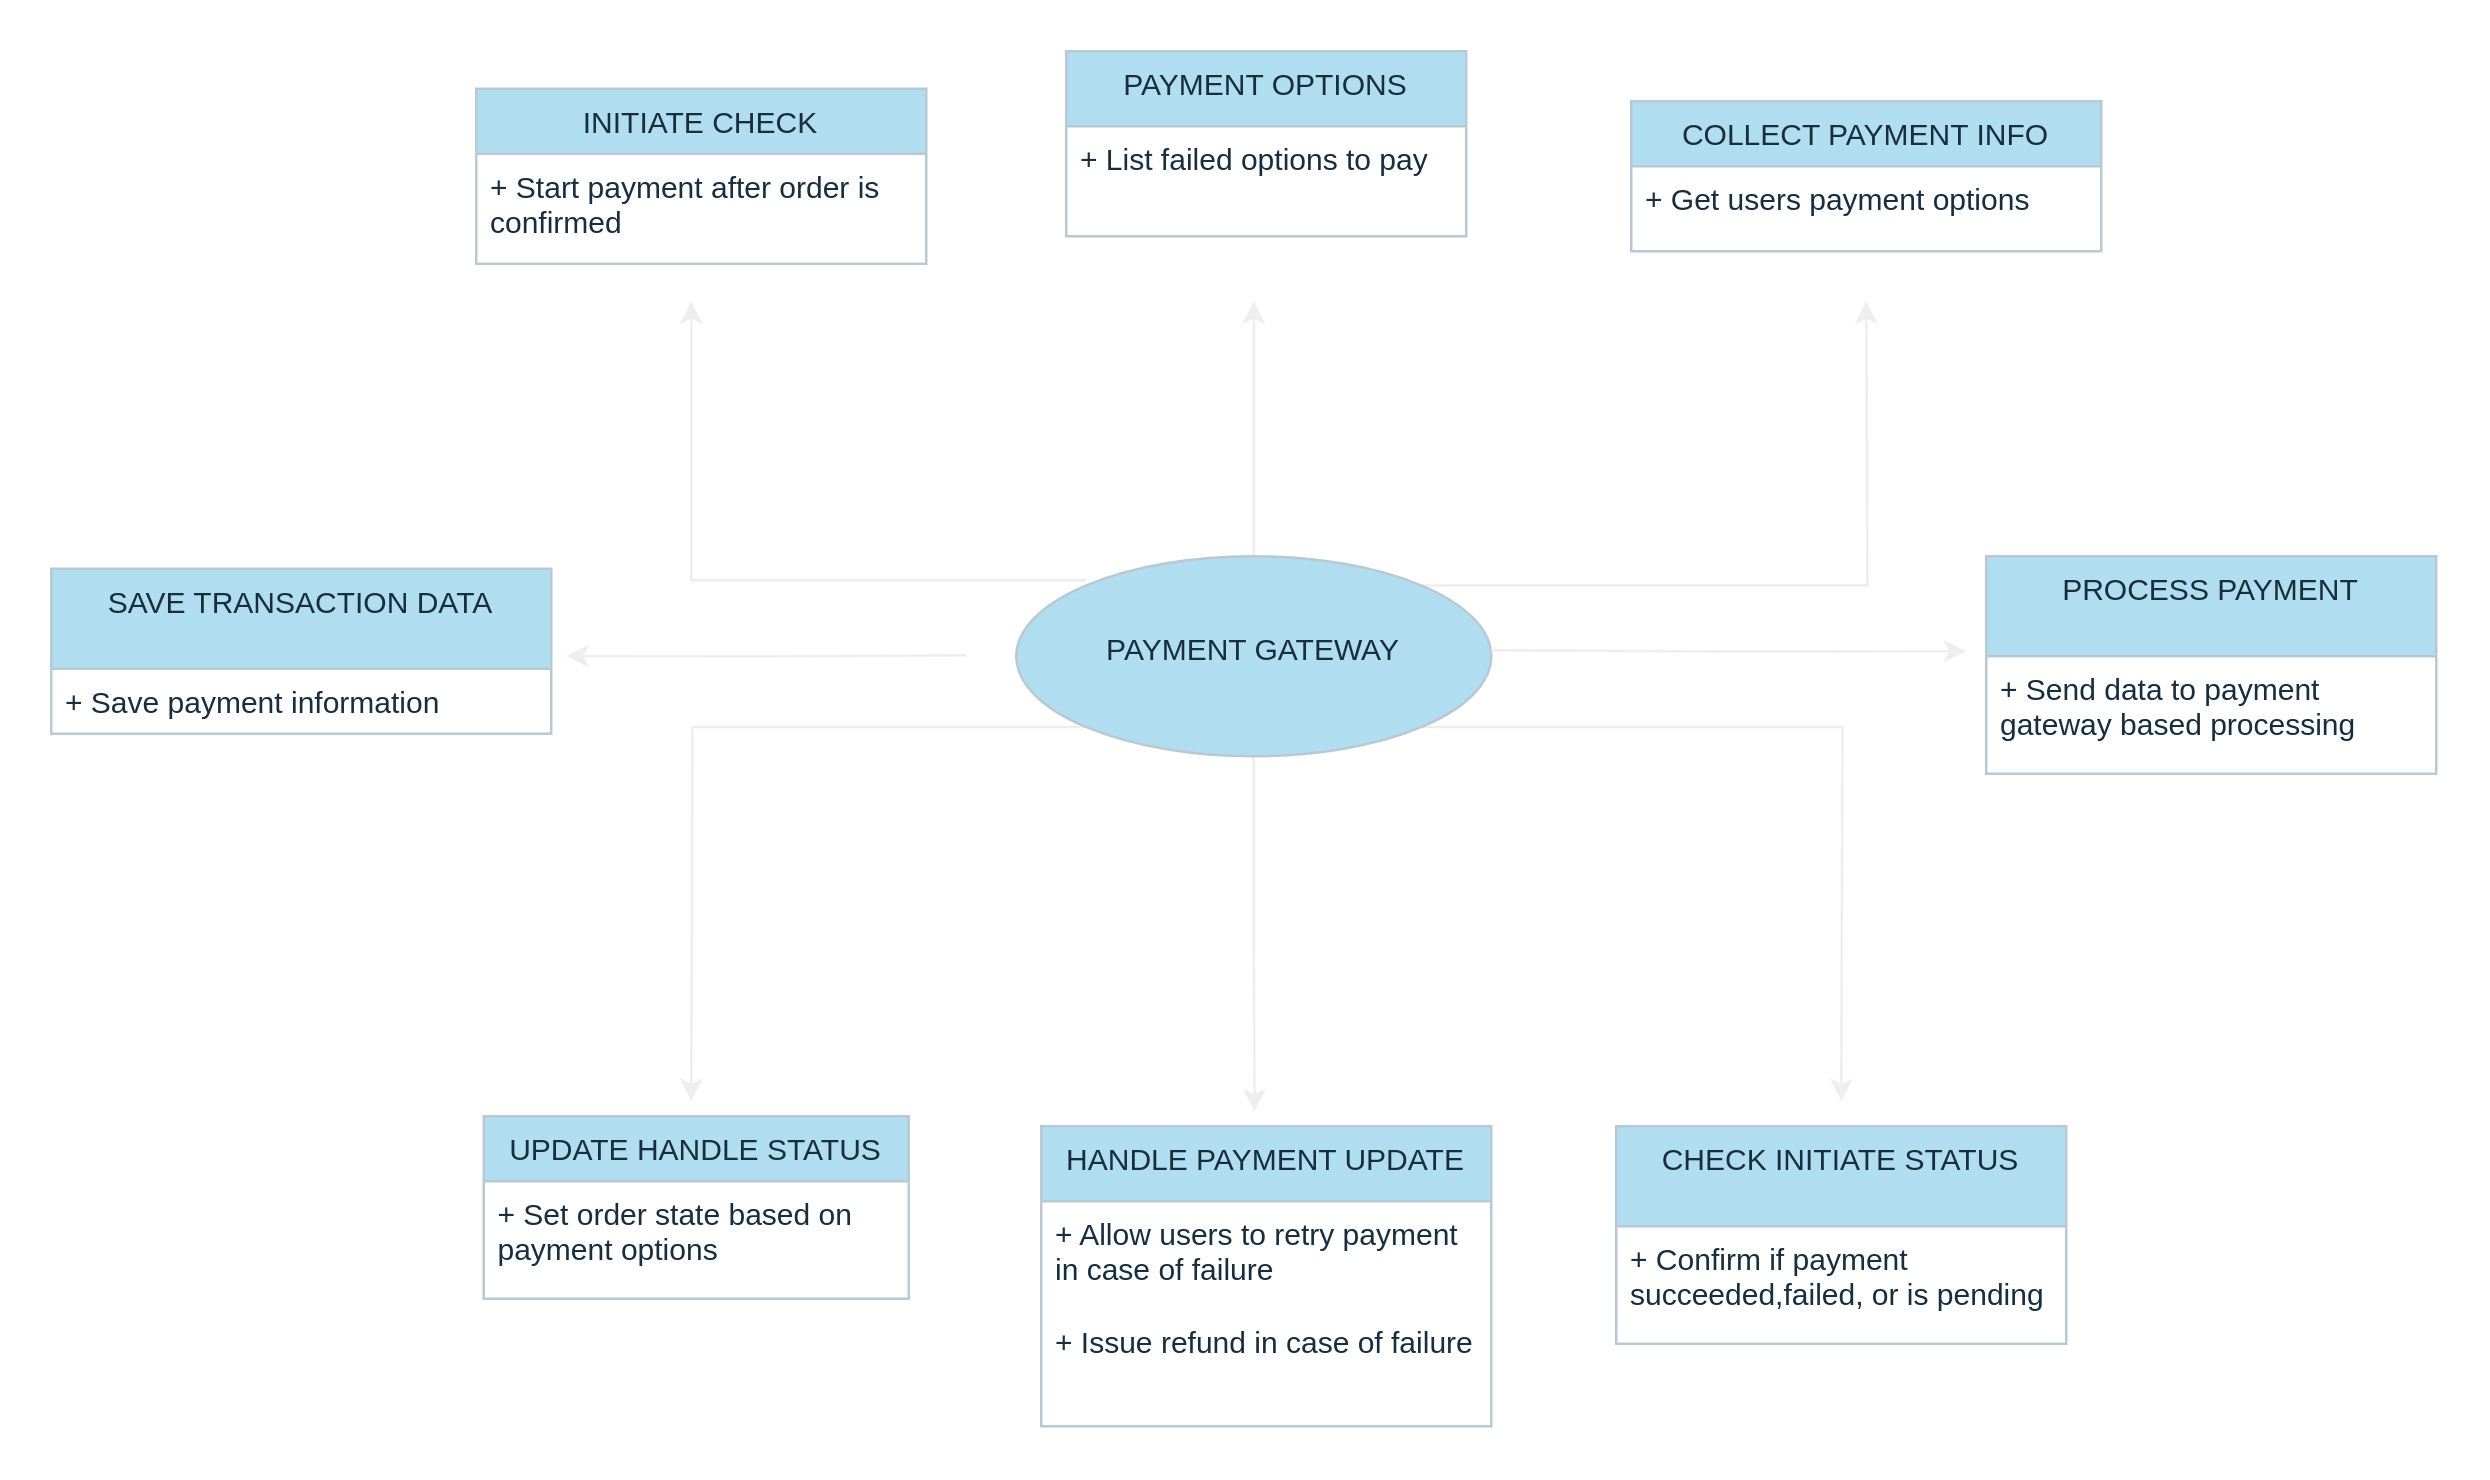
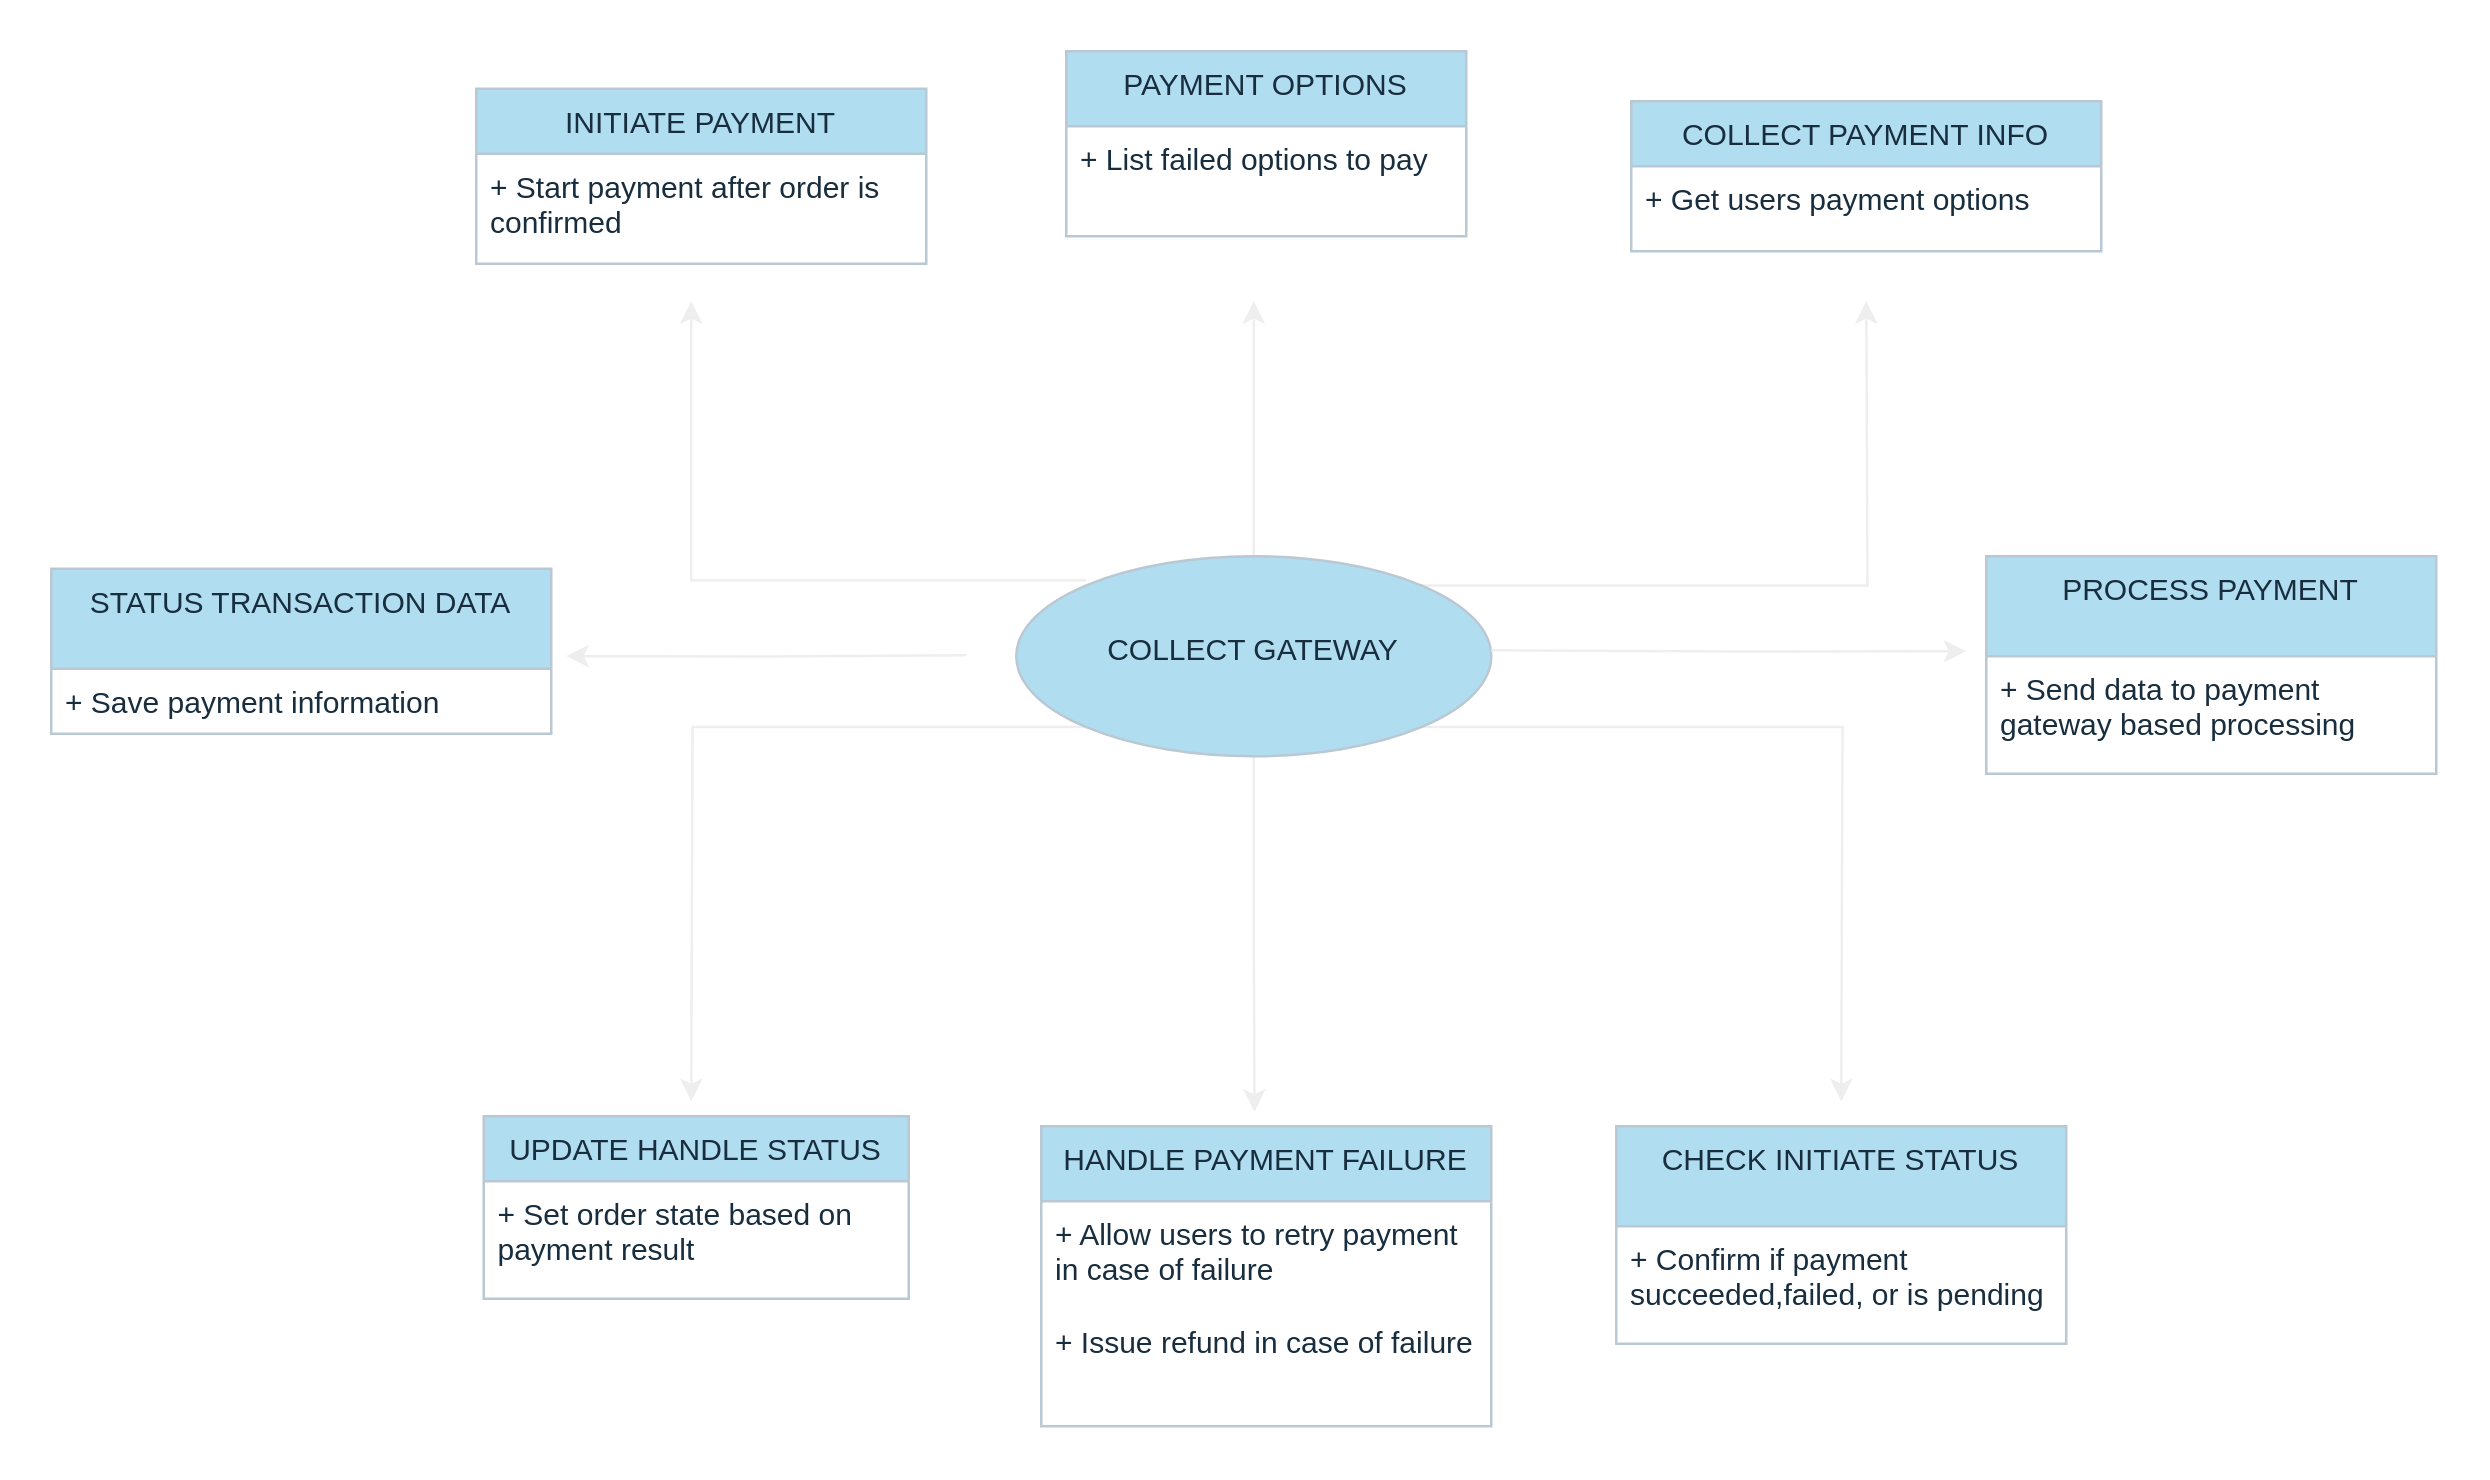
node "INITIATE CHECK": label "INITIATE CHECK" -> "INITIATE PAYMENT"
node "SAVE TRANSACTION DATA": label "SAVE TRANSACTION DATA" -> "STATUS TRANSACTION DATA"
node "PAYMENT GATEWAY": label "PAYMENT GATEWAY" -> "COLLECT GATEWAY"
node "HANDLE PAYMENT UPDATE": label "HANDLE PAYMENT UPDATE" -> "HANDLE PAYMENT FAILURE"
node "+ Set order state based on payment options": label "+ Set order state based on payment options" -> "+ Set order state based on payment result"
